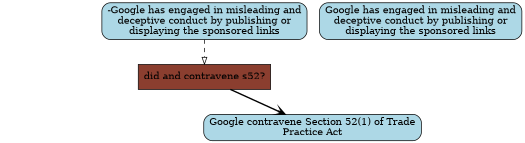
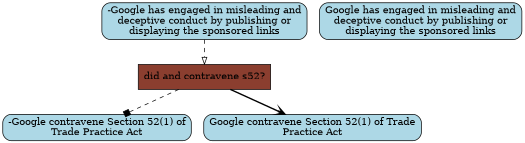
node "-Google contravene Section 52(1) of Trade Practice Act": added
